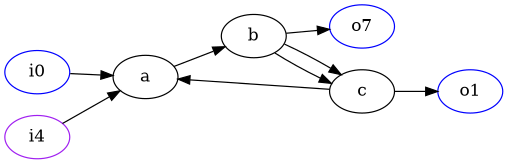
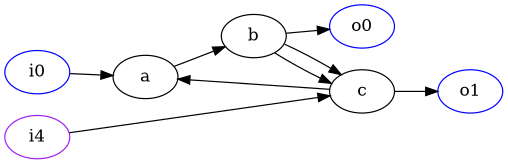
node "o7": label "o7" -> "o0"
edge "i4" -> "a": now "i4" -> "c"
